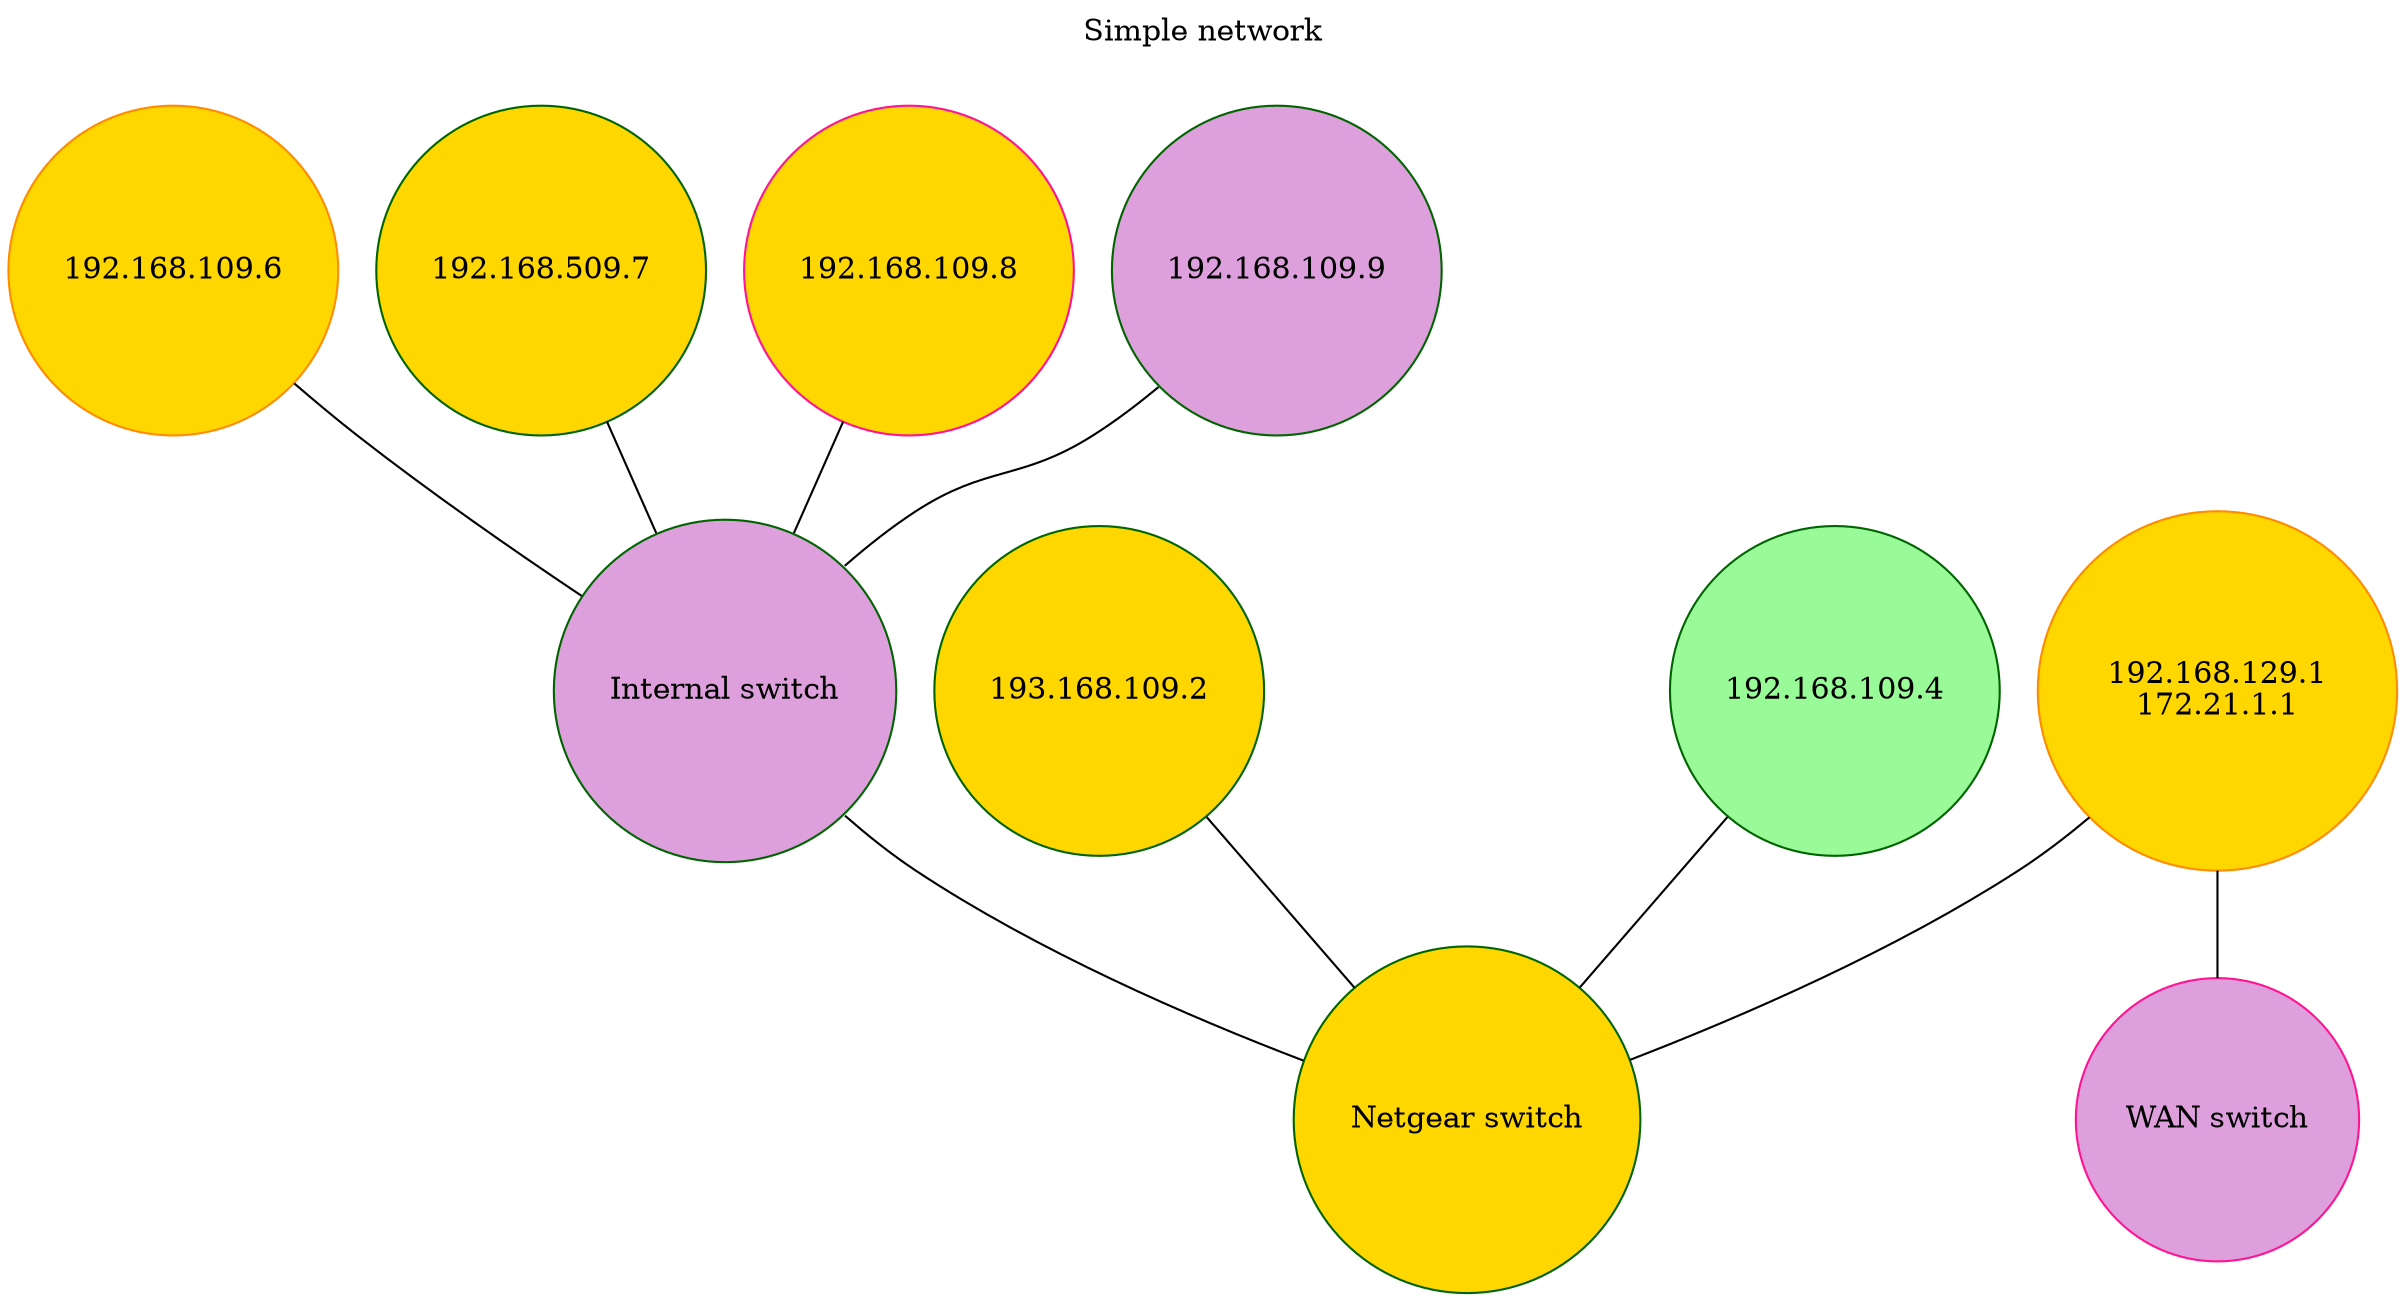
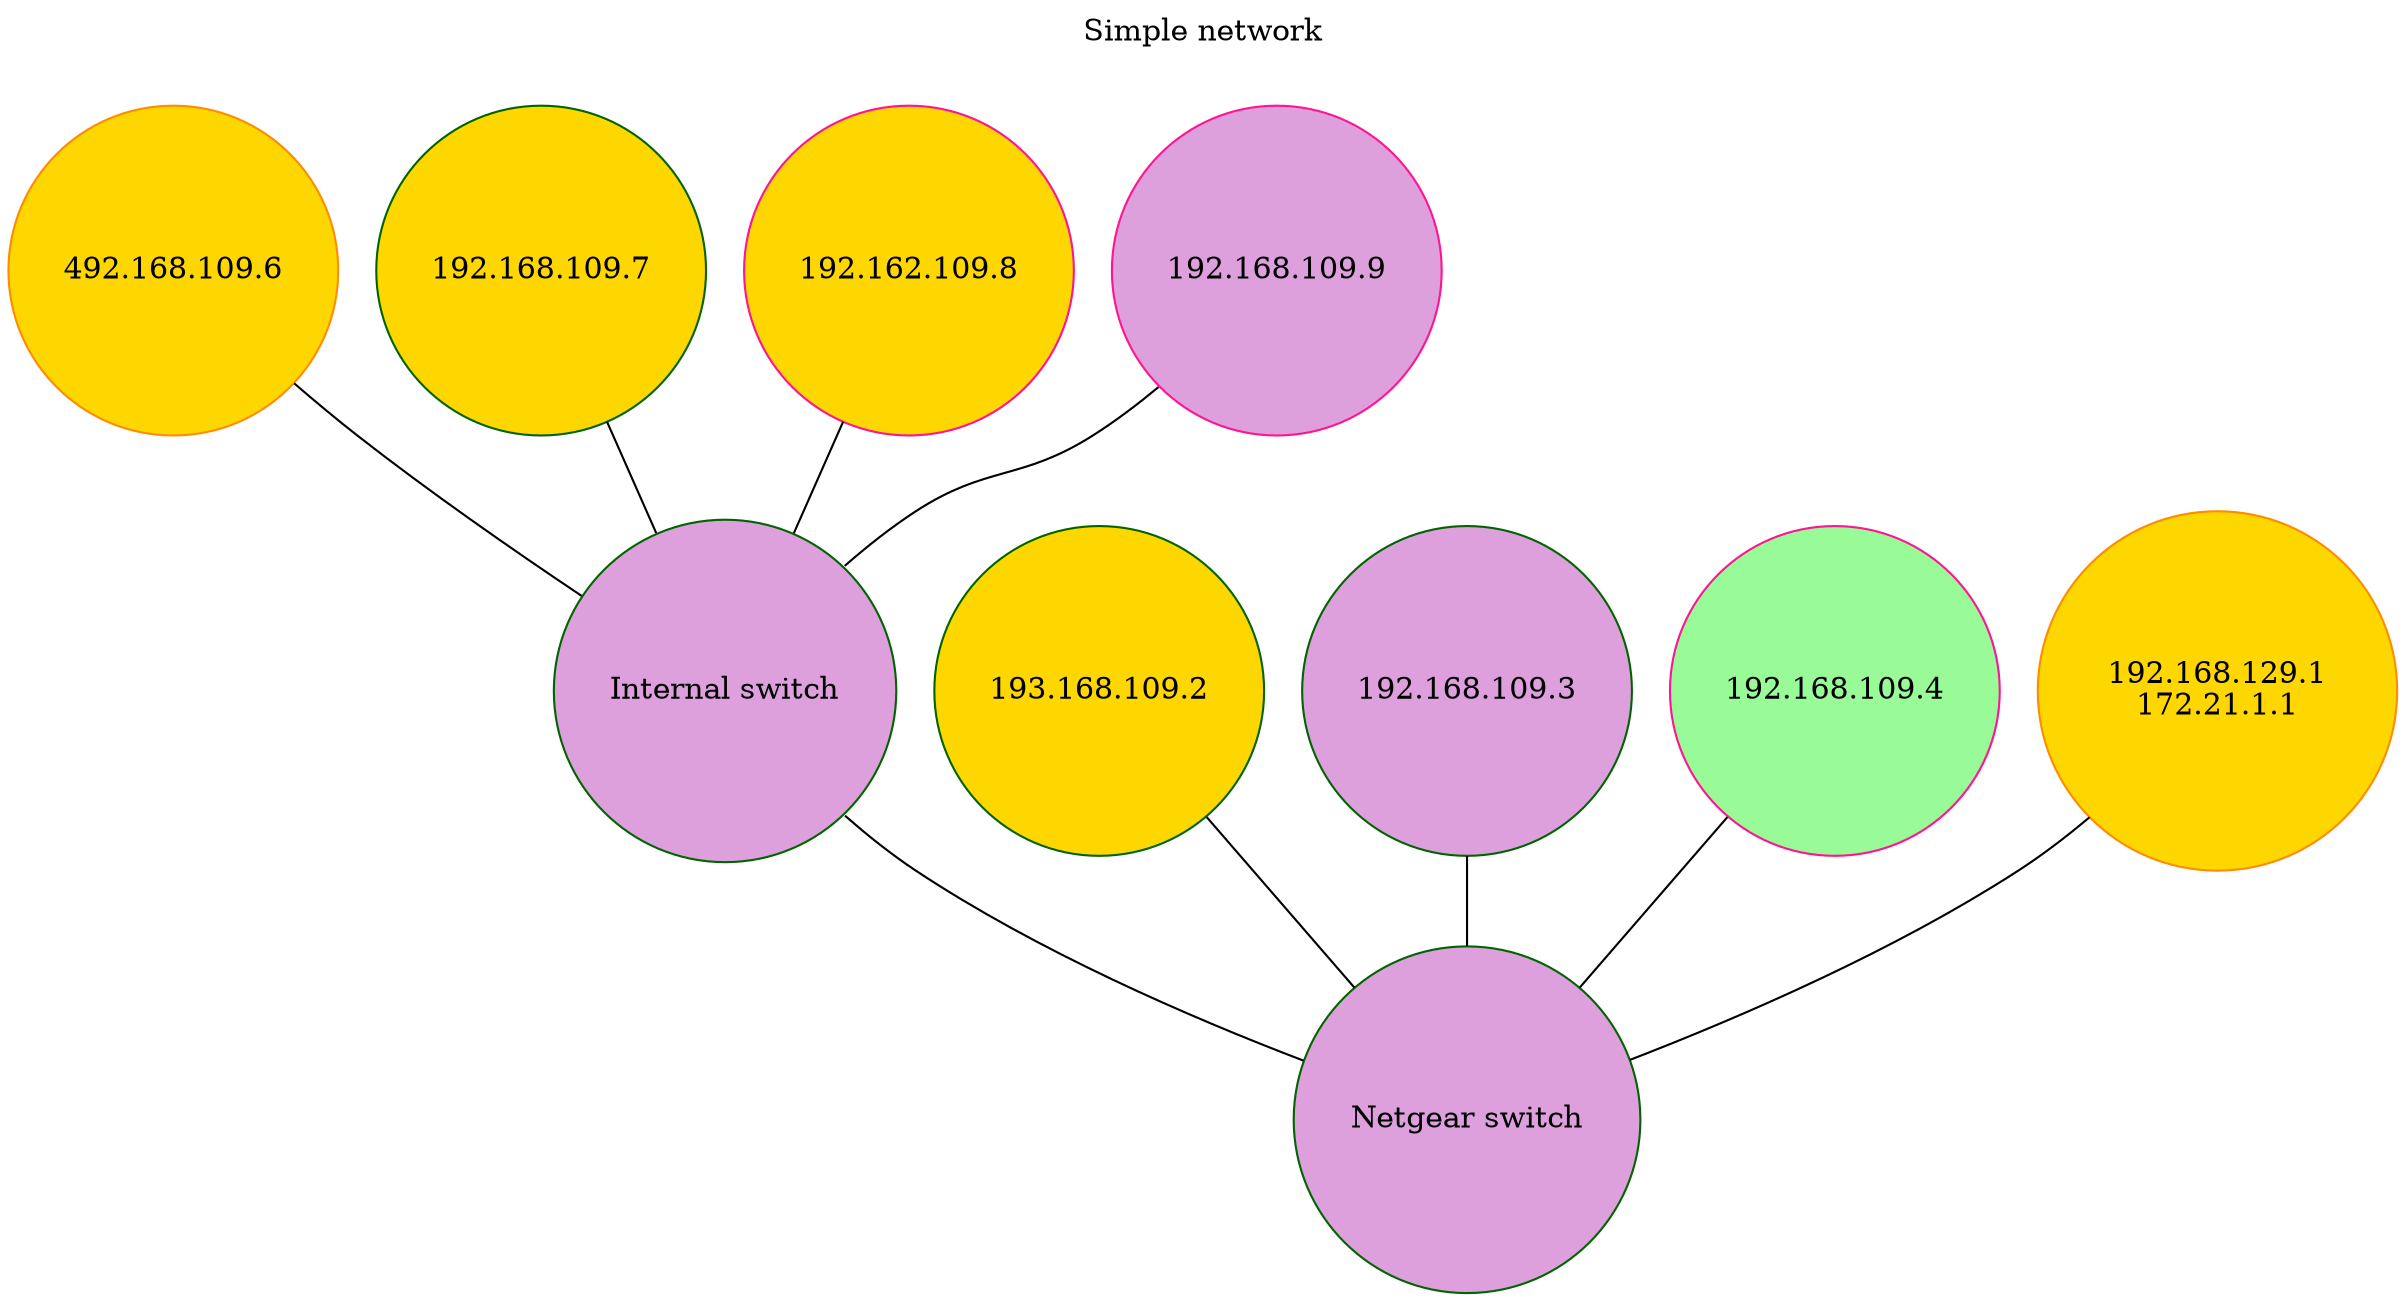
node "192.168.109.6": label "192.168.109.6" -> "492.168.109.6"
node "192.168.509.7": label "192.168.509.7" -> "192.168.109.7"
node "192.168.109.8": label "192.168.109.8" -> "192.162.109.8"
node "192.168.109.9": color darkgreen -> deeppink
node "192.168.109.3": added
node "192.168.109.4": color darkgreen -> deeppink
node "Netgear switch": fillcolor gold -> plum
node "WAN switch": removed
